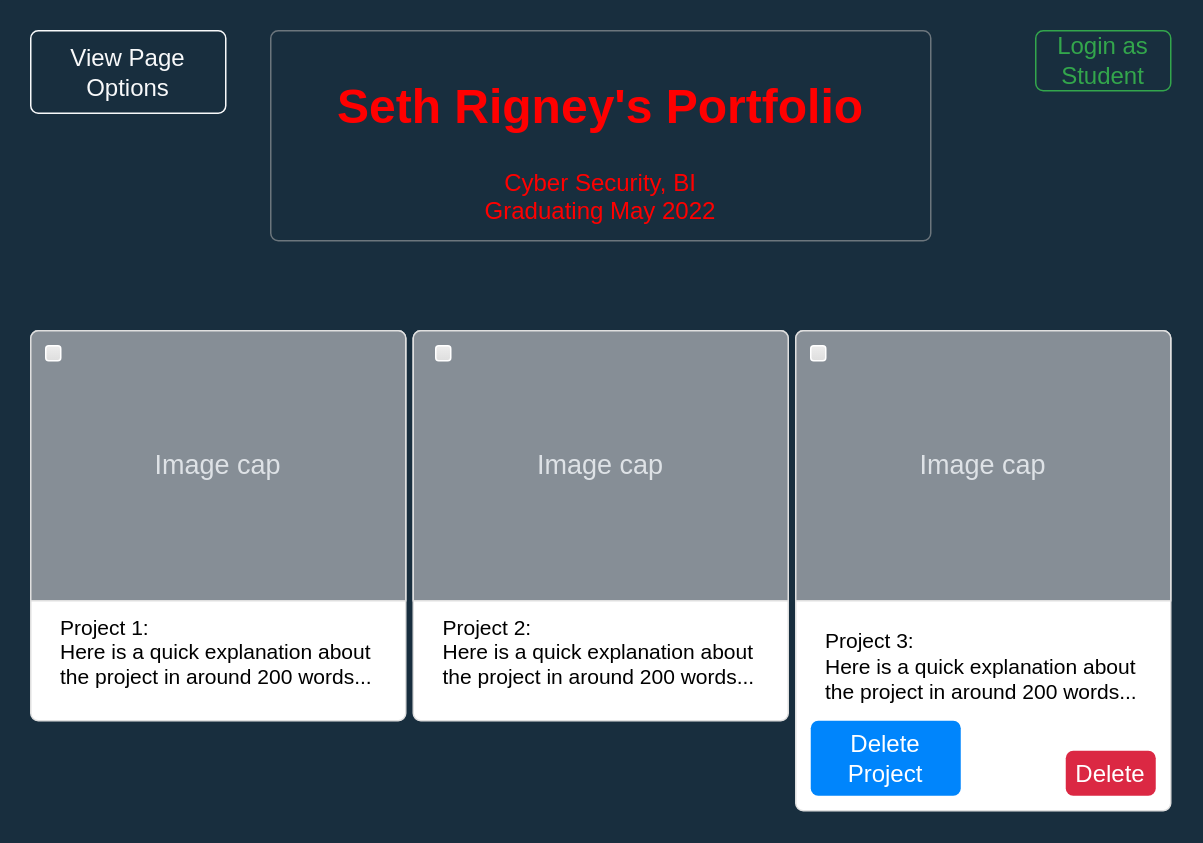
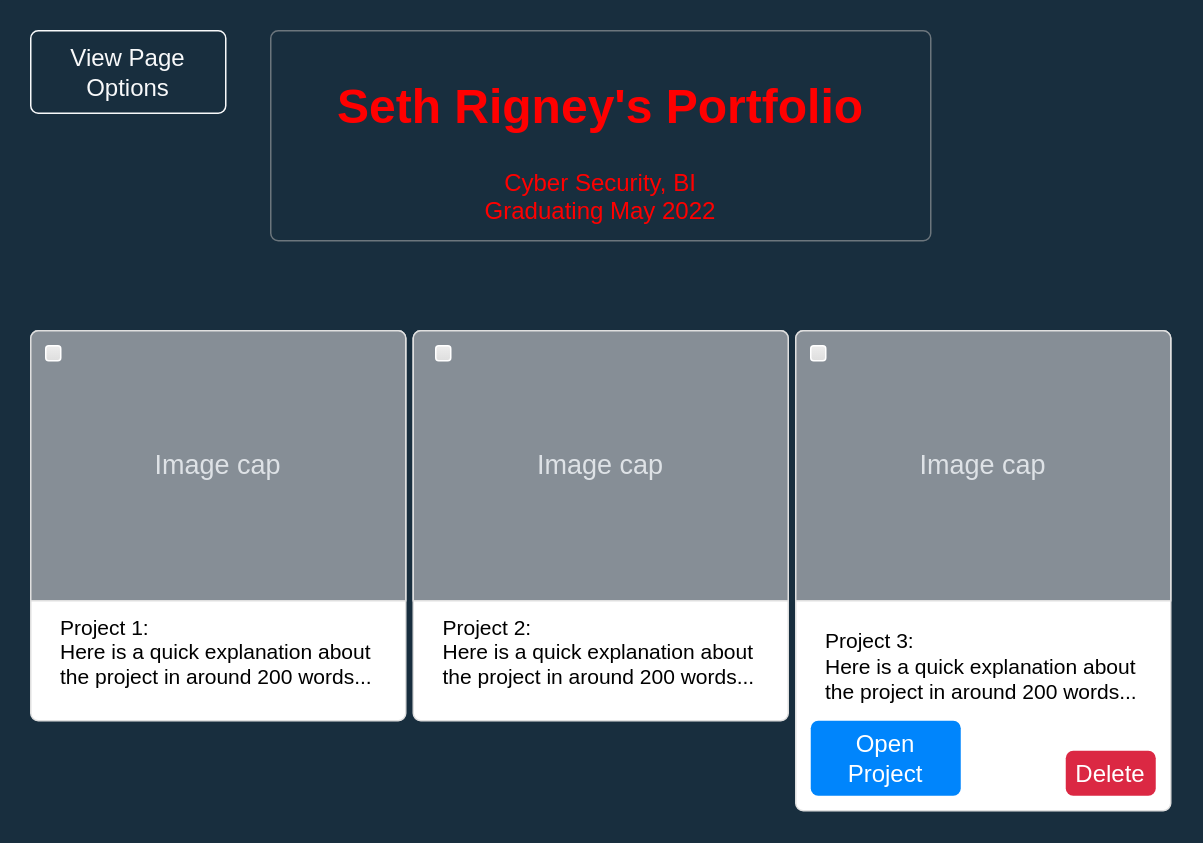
node "Login as Student": removed
node "Delete Project": label "Delete Project" -> "Open Project"
